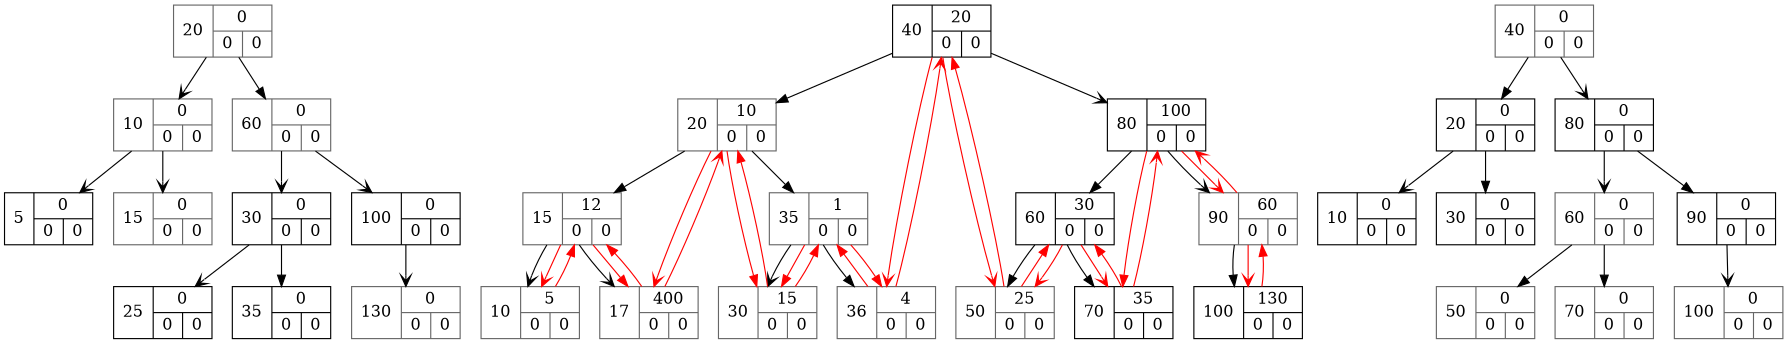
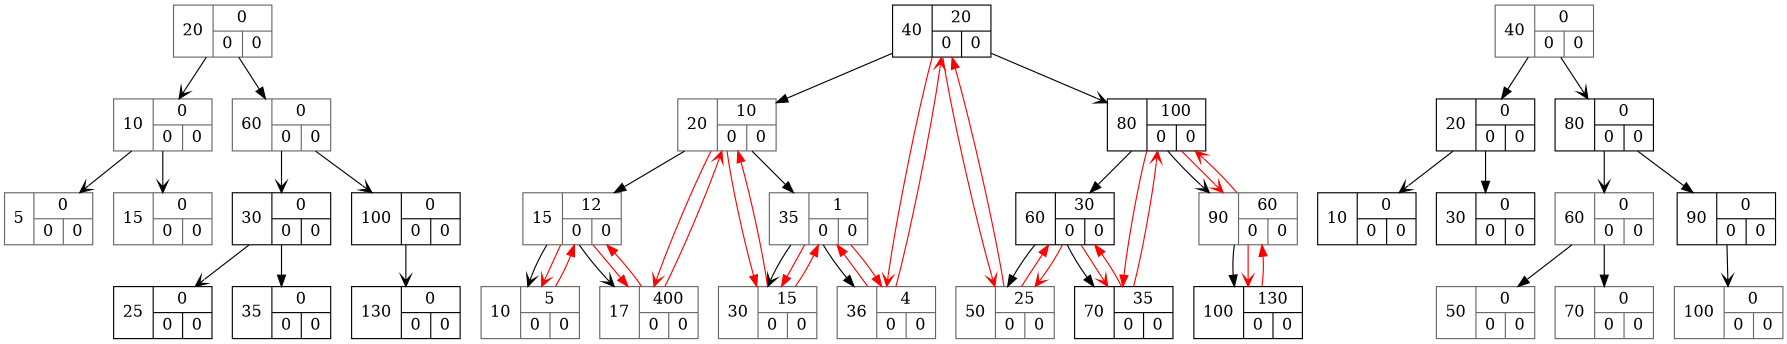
node "5": color black -> gray40
node "130": color gray40 -> black
